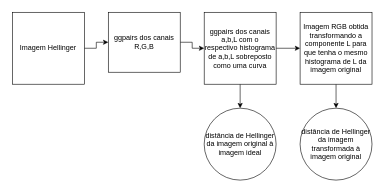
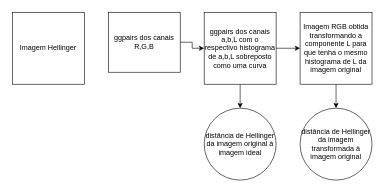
edge "Imagem Hellinger" -> "ggpairs dos canais R,G,B": removed
